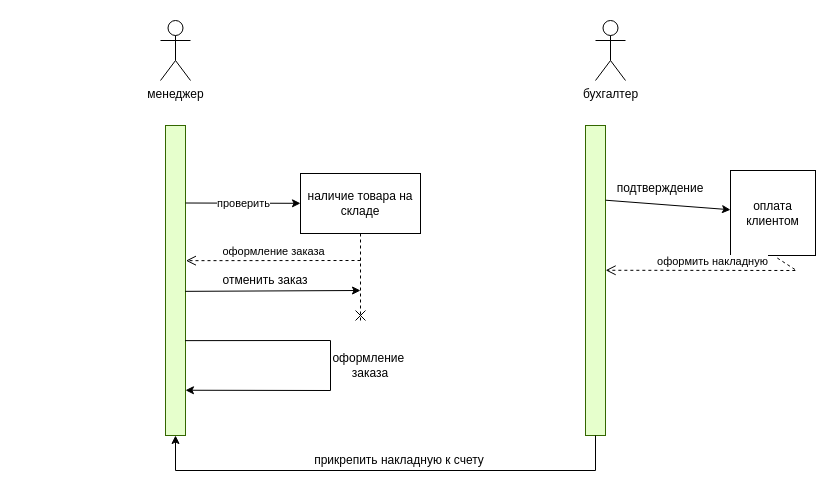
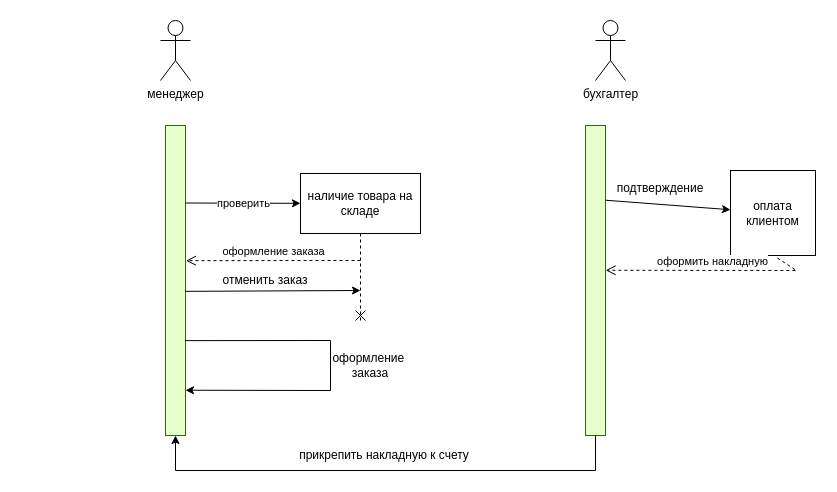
node "прикрепить накладную к счету": moved (400, 461) -> (385, 456)
